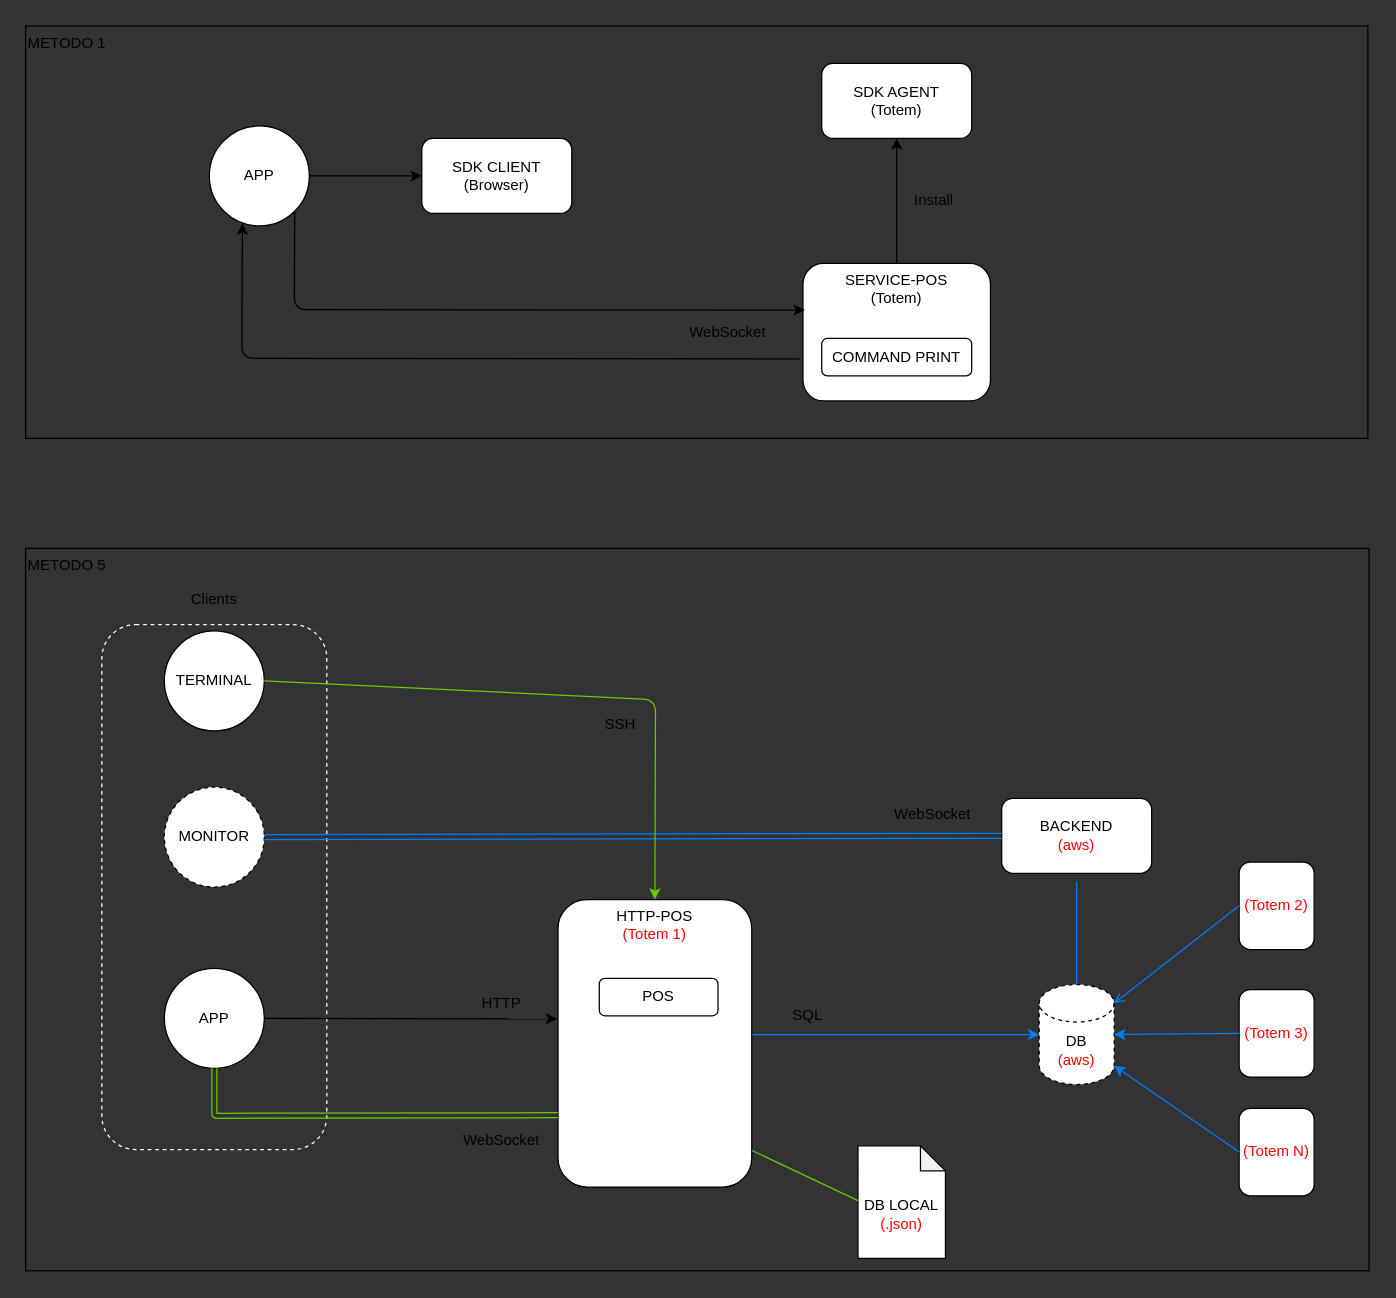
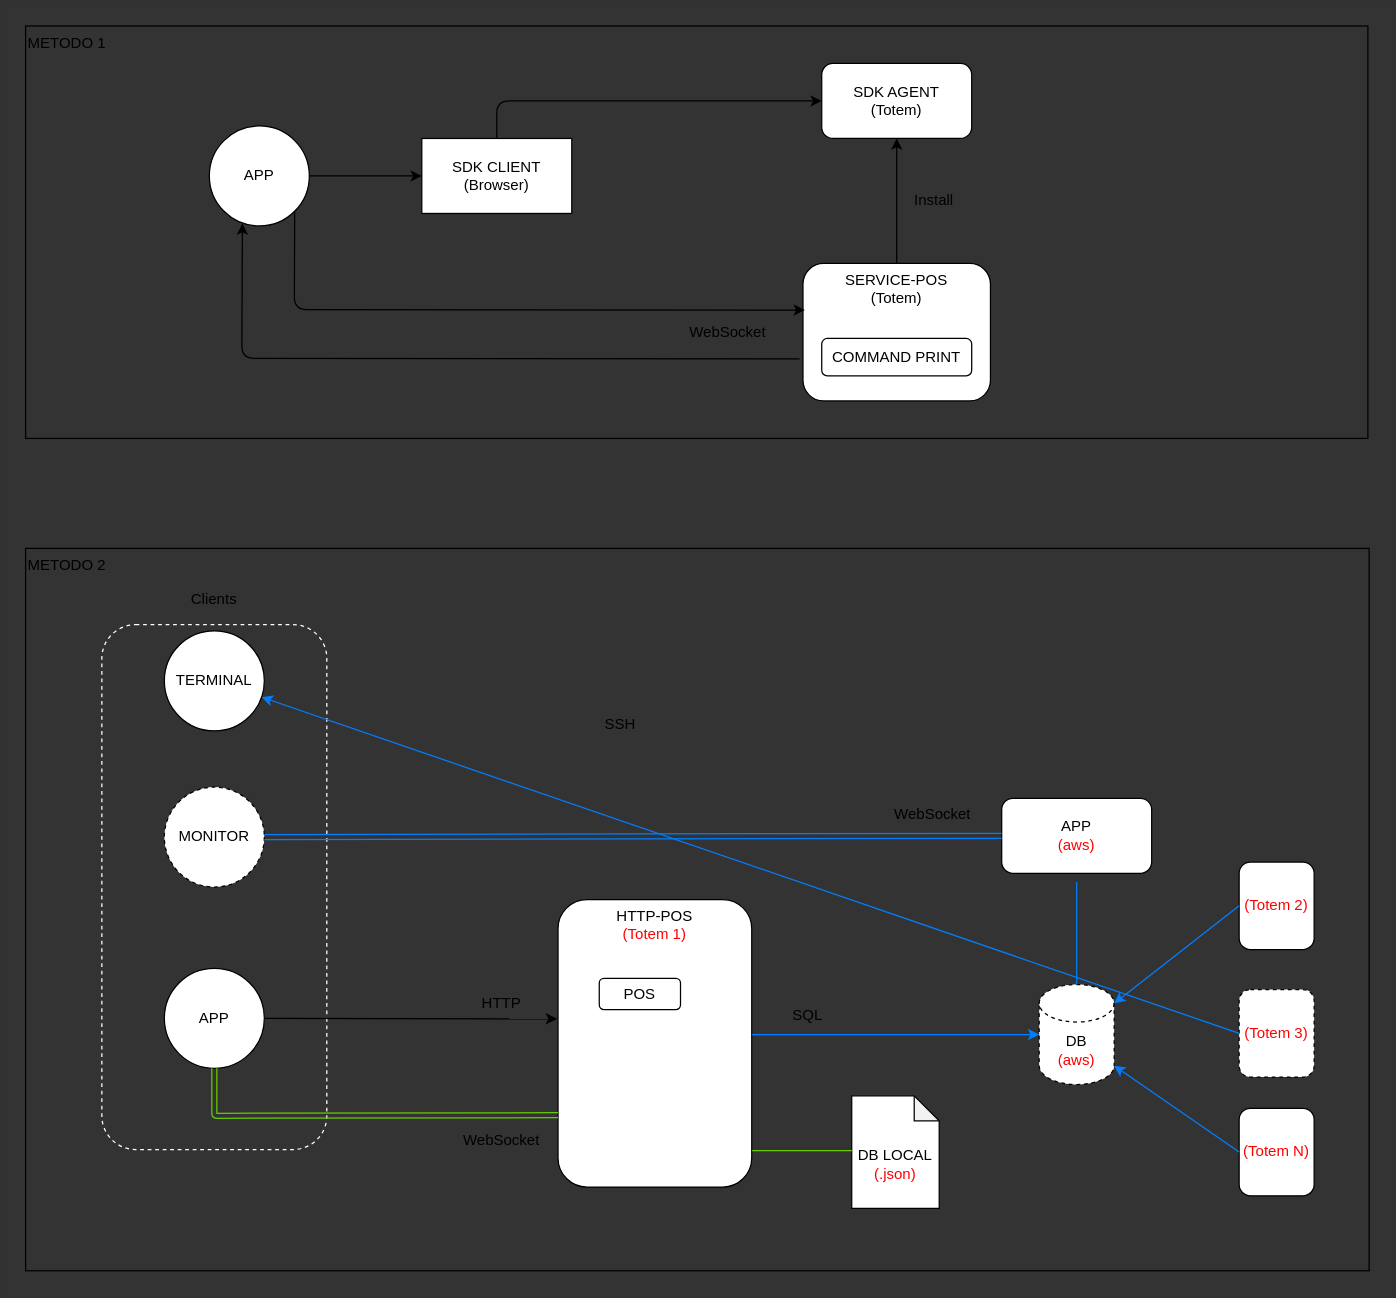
edge "SDK CLIENT (Browser)" -> "SDK AGENT (Totem)": added
node "SDK CLIENT (Browser)": shape rounded rectangle -> rectangle
node "METODO 5": label "METODO 5" -> "METODO 2"
edge "TERMINAL" -> "HTTP-POS (Totem 1)": removed
node "BACKEND (aws)": label "BACKEND (aws)" -> "APP (aws)"
edge "(Totem 2)" -> "DB (aws)": arrowhead open -> classic
node "POS": size 119x38 -> 81x31
node "(Totem 3)": style solid -> dashed
edge "(Totem 3)" -> "DB (aws)": now "(Totem 3)" -> "TERMINAL"
node "DB LOCAL (.json)": moved (902, 1202) -> (896, 1152)
